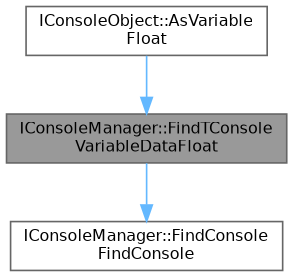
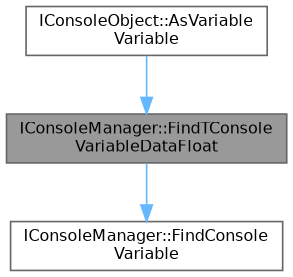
node "IConsoleObject::AsVariable Float": label "IConsoleObject::AsVariable Float" -> "IConsoleObject::AsVariable Variable"
node "IConsoleManager::FindConsole FindConsole": label "IConsoleManager::FindConsole FindConsole" -> "IConsoleManager::FindConsole Variable"
